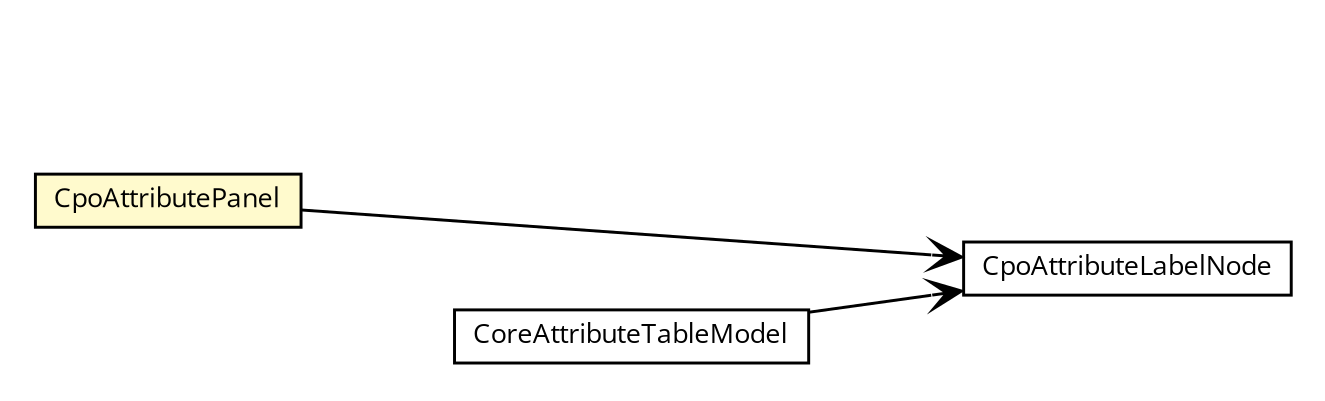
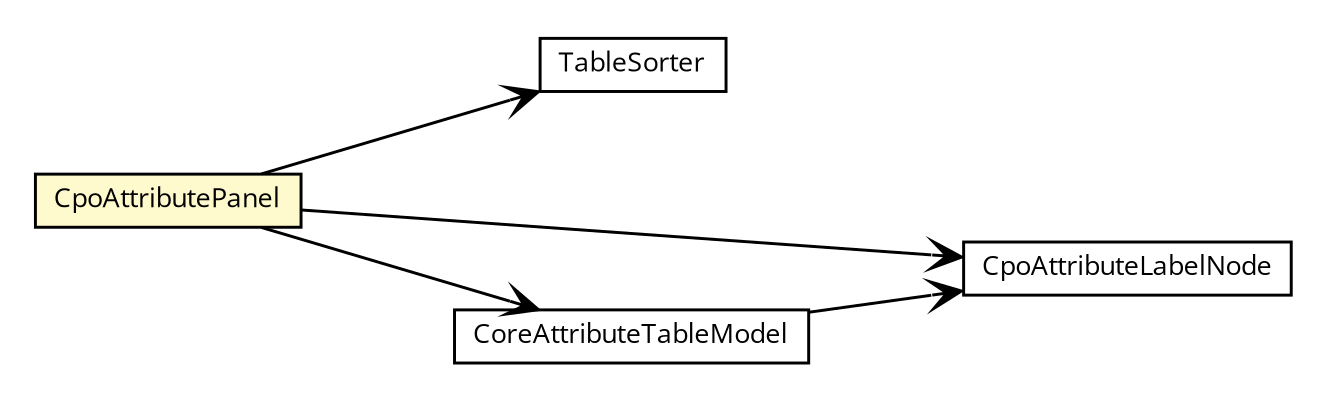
node "TableSorter": added
edge "CpoAttributePanel" -> "CoreAttributeTableModel": added
